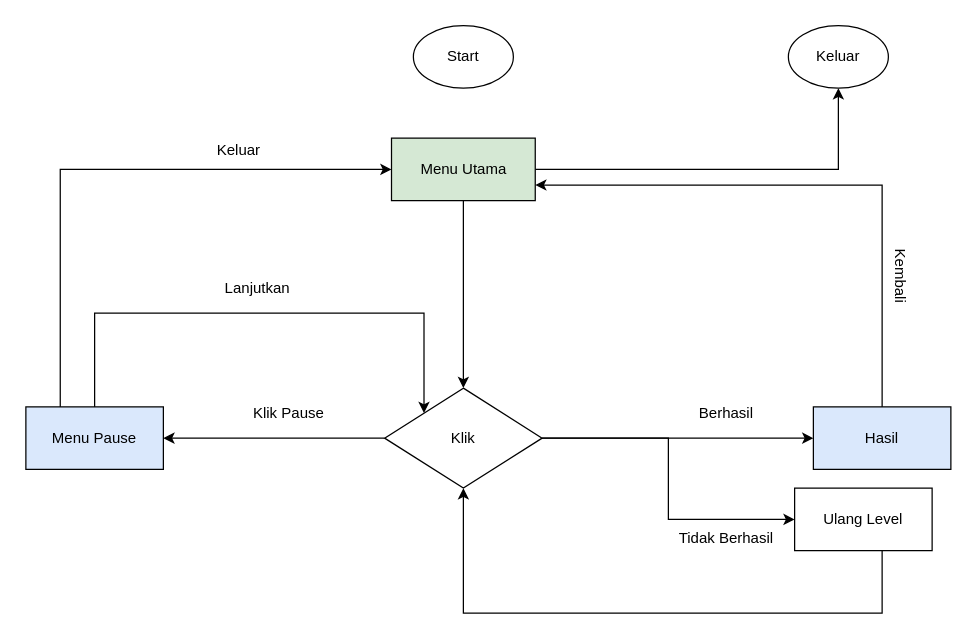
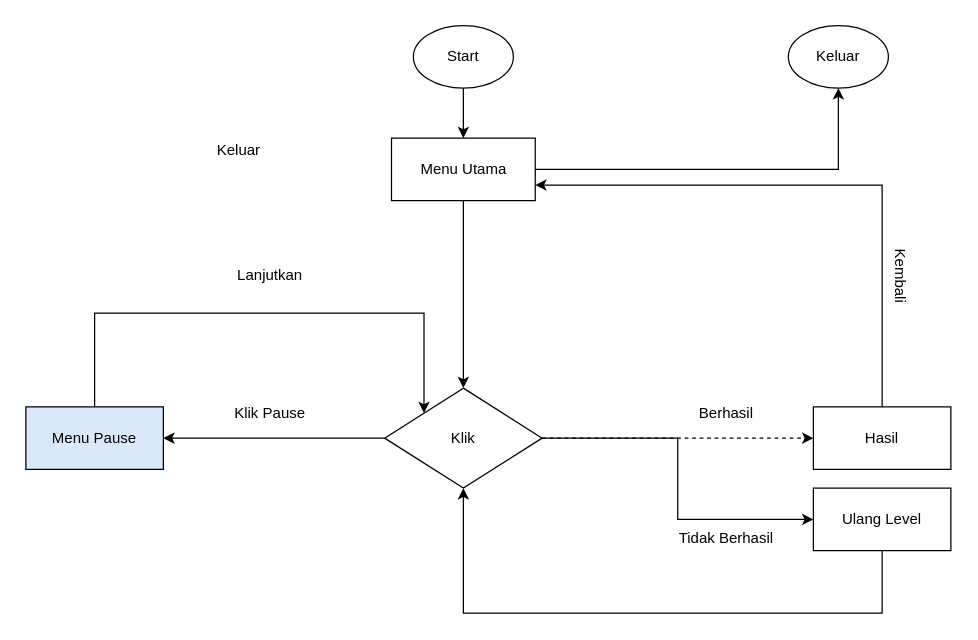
edge "Start" -> "Menu Utama": added
edge "Menu Pause" -> "Menu Utama": removed
node "Menu Utama": fillcolor #d5e8d4 -> #ffffff
node "Lanjutkan": moved (257, 288) -> (269, 276)
node "Klik Pause": moved (288, 413) -> (269, 413)
edge "Klik" -> "Hasil": style solid -> dashed
node "Hasil": fillcolor #dae8fc -> #ffffff
node "Ulang Level": moved (863, 519) -> (882, 519)
